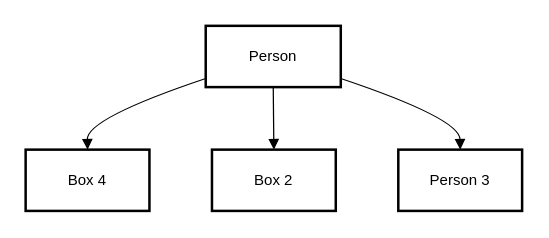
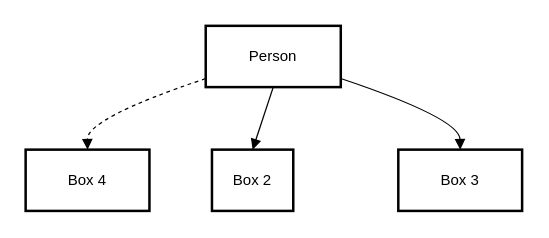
edge "Person" -> "Box 4": style solid -> dashed
node "Box 2": size 124x61 -> 81x61
node "Person 3": label "Person 3" -> "Box 3"
